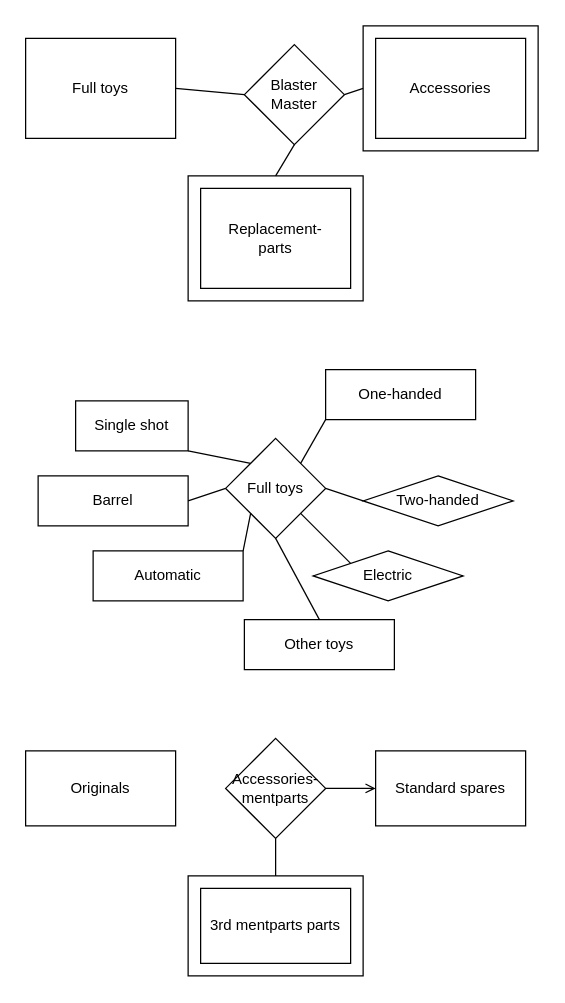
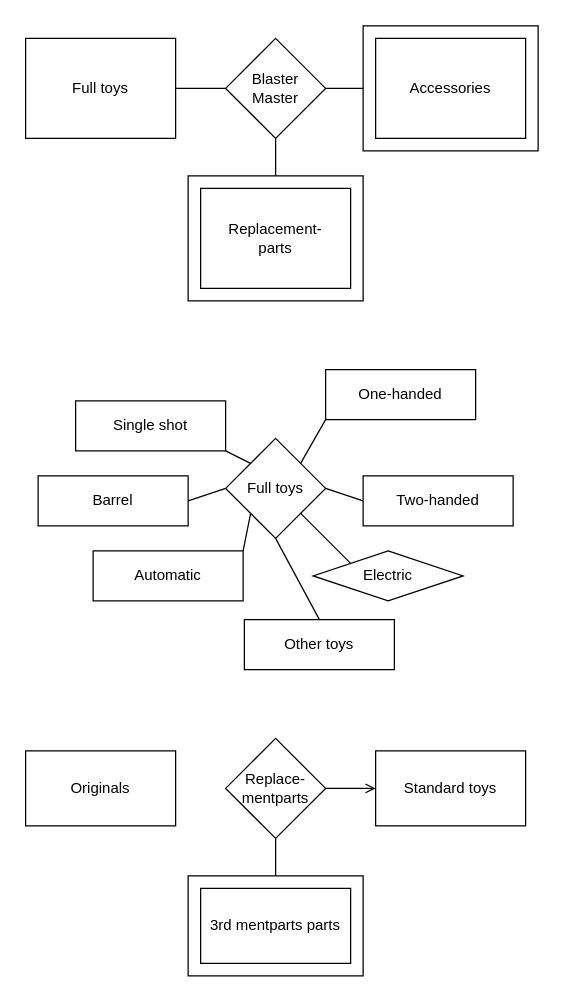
node "Blaster Master": moved (294, 94) -> (276, 88)
node "Single shot": size 113x50 -> 150x50
node "Two-handed": shape diamond -> rectangle
node "Accessories- mentparts": label "Accessories- mentparts" -> "Replace- mentparts"
node "Standard spares": label "Standard spares" -> "Standard toys"
